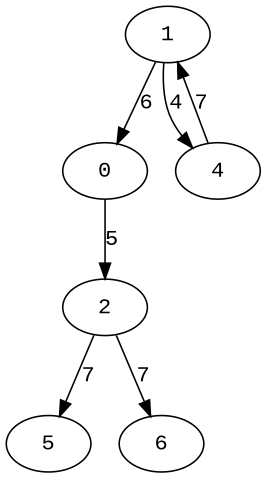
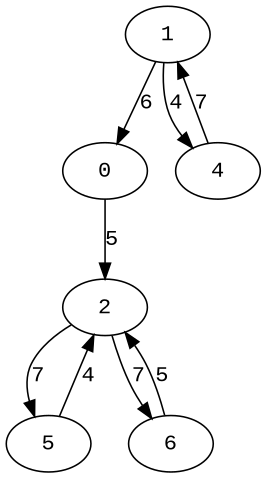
edge "6" -> "2": added, label "5"
edge "5" -> "2": added, label "4"
